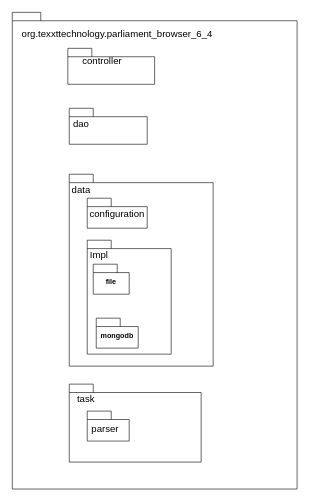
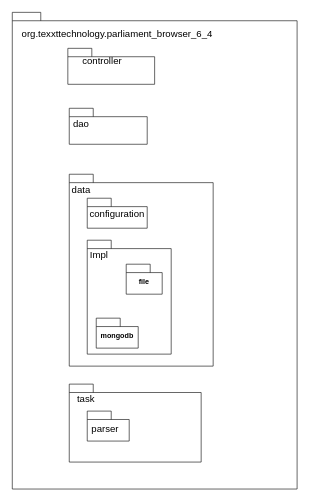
node "file": moved (111, 279) -> (144, 279)
